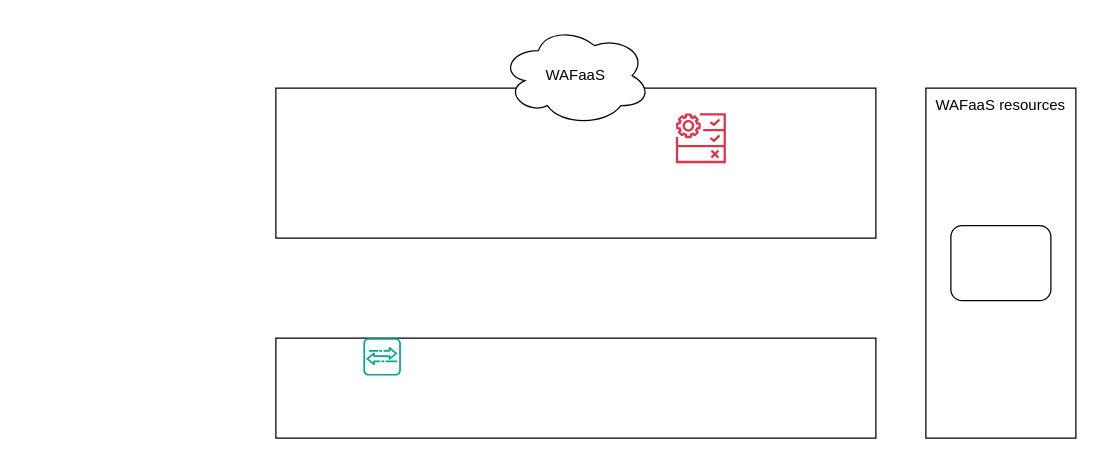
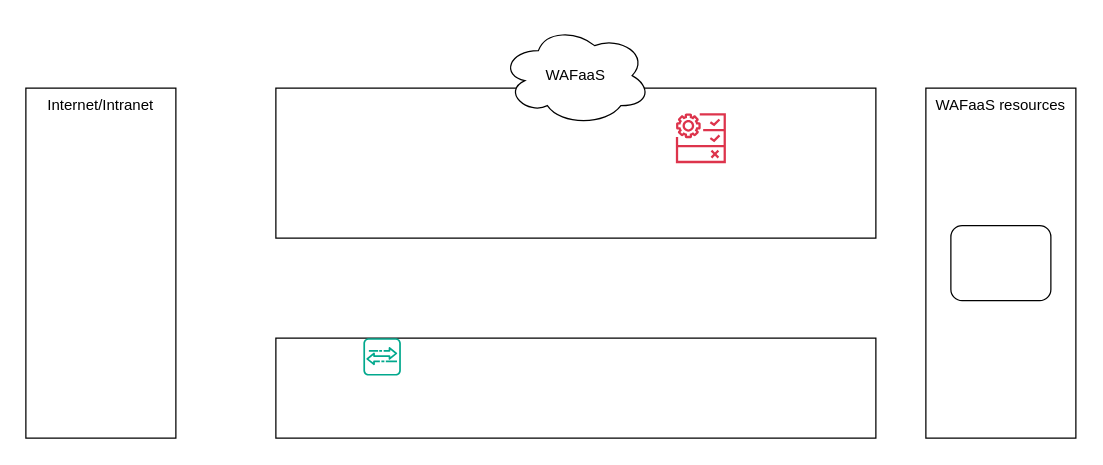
node "Internet/Intranet": added
